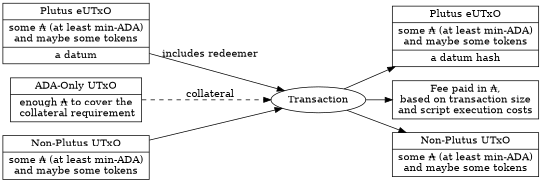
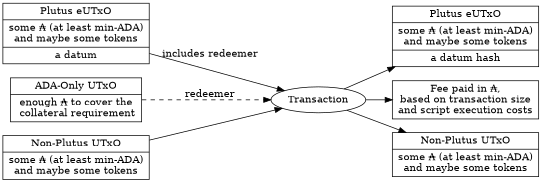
edge "ADA-Only UTxO" -> "Transaction": label "collateral" -> "redeemer"
